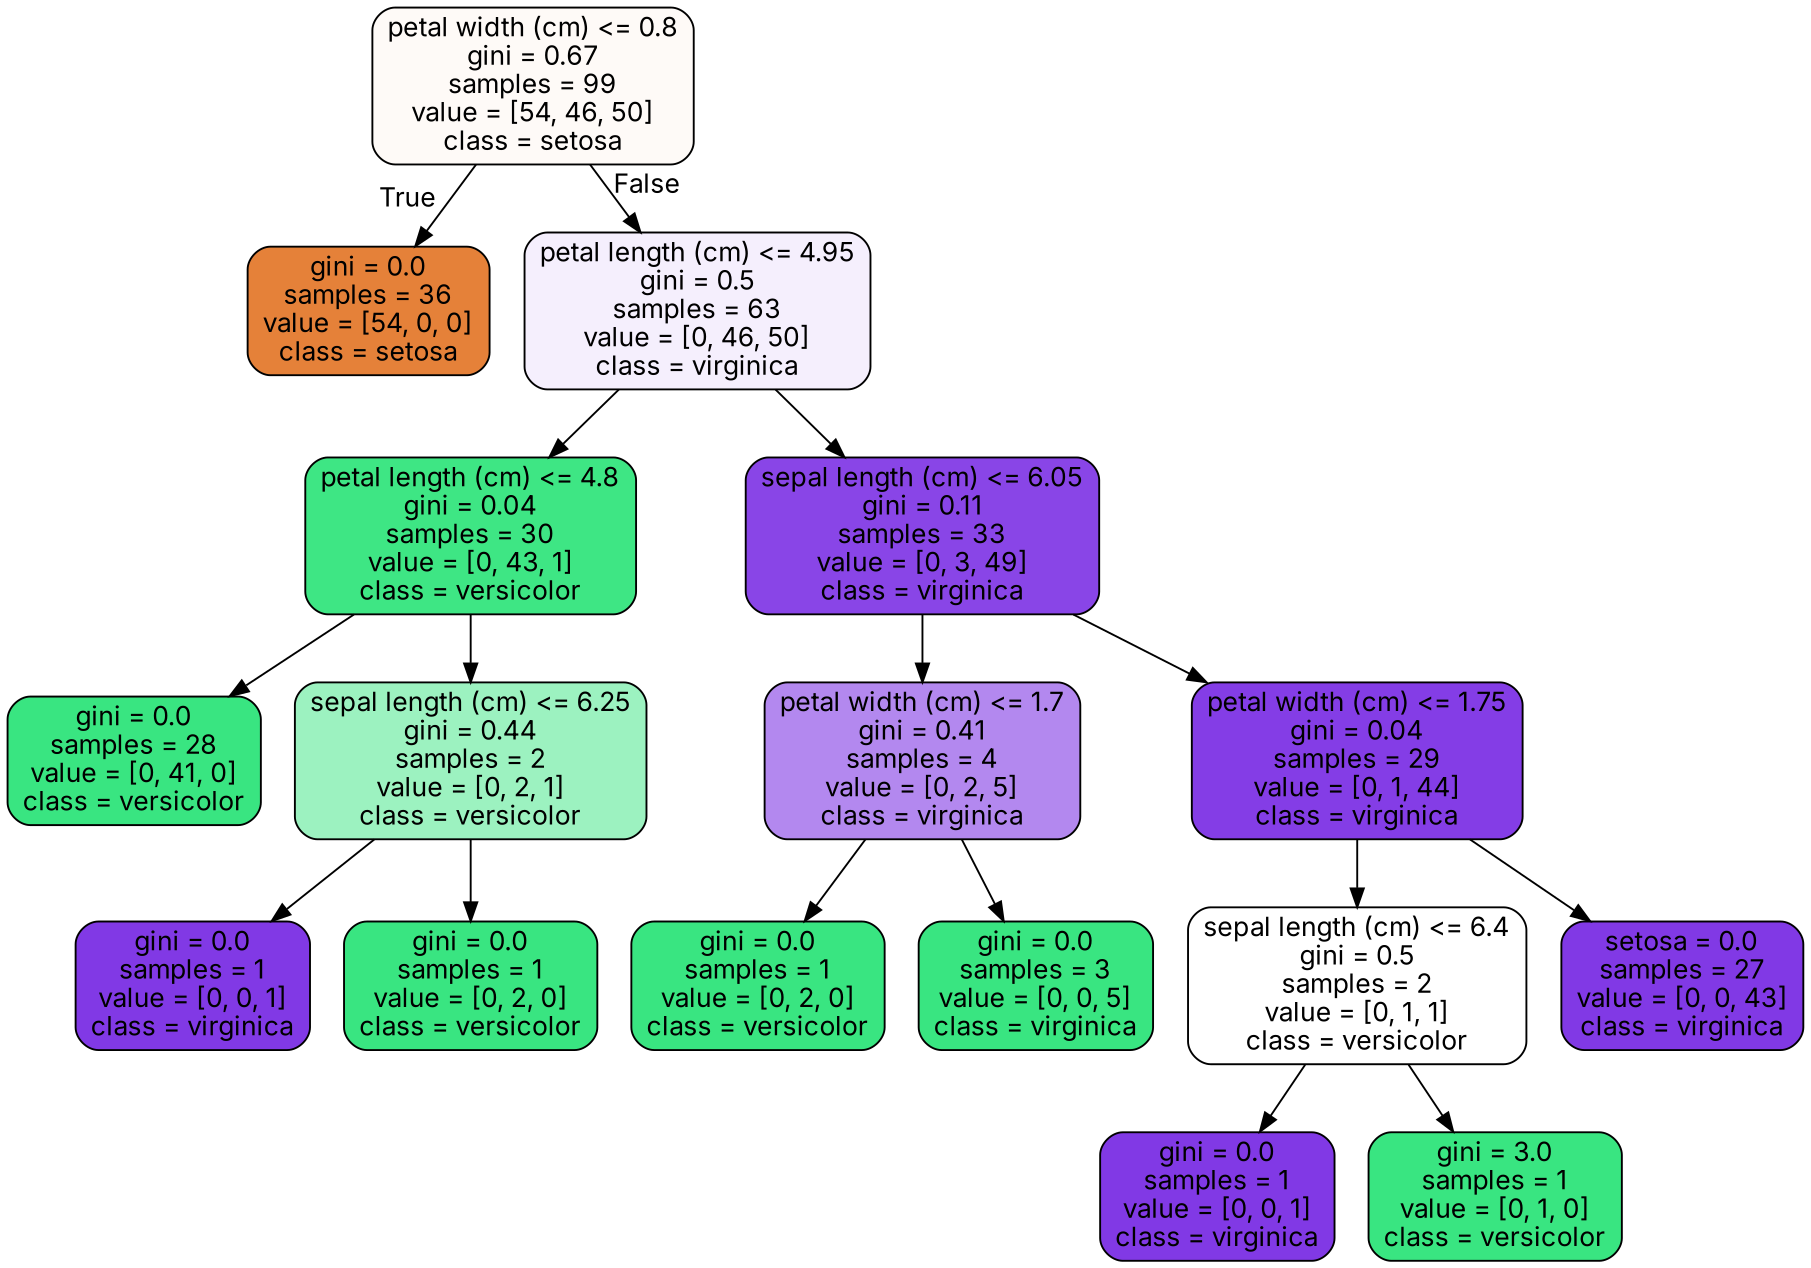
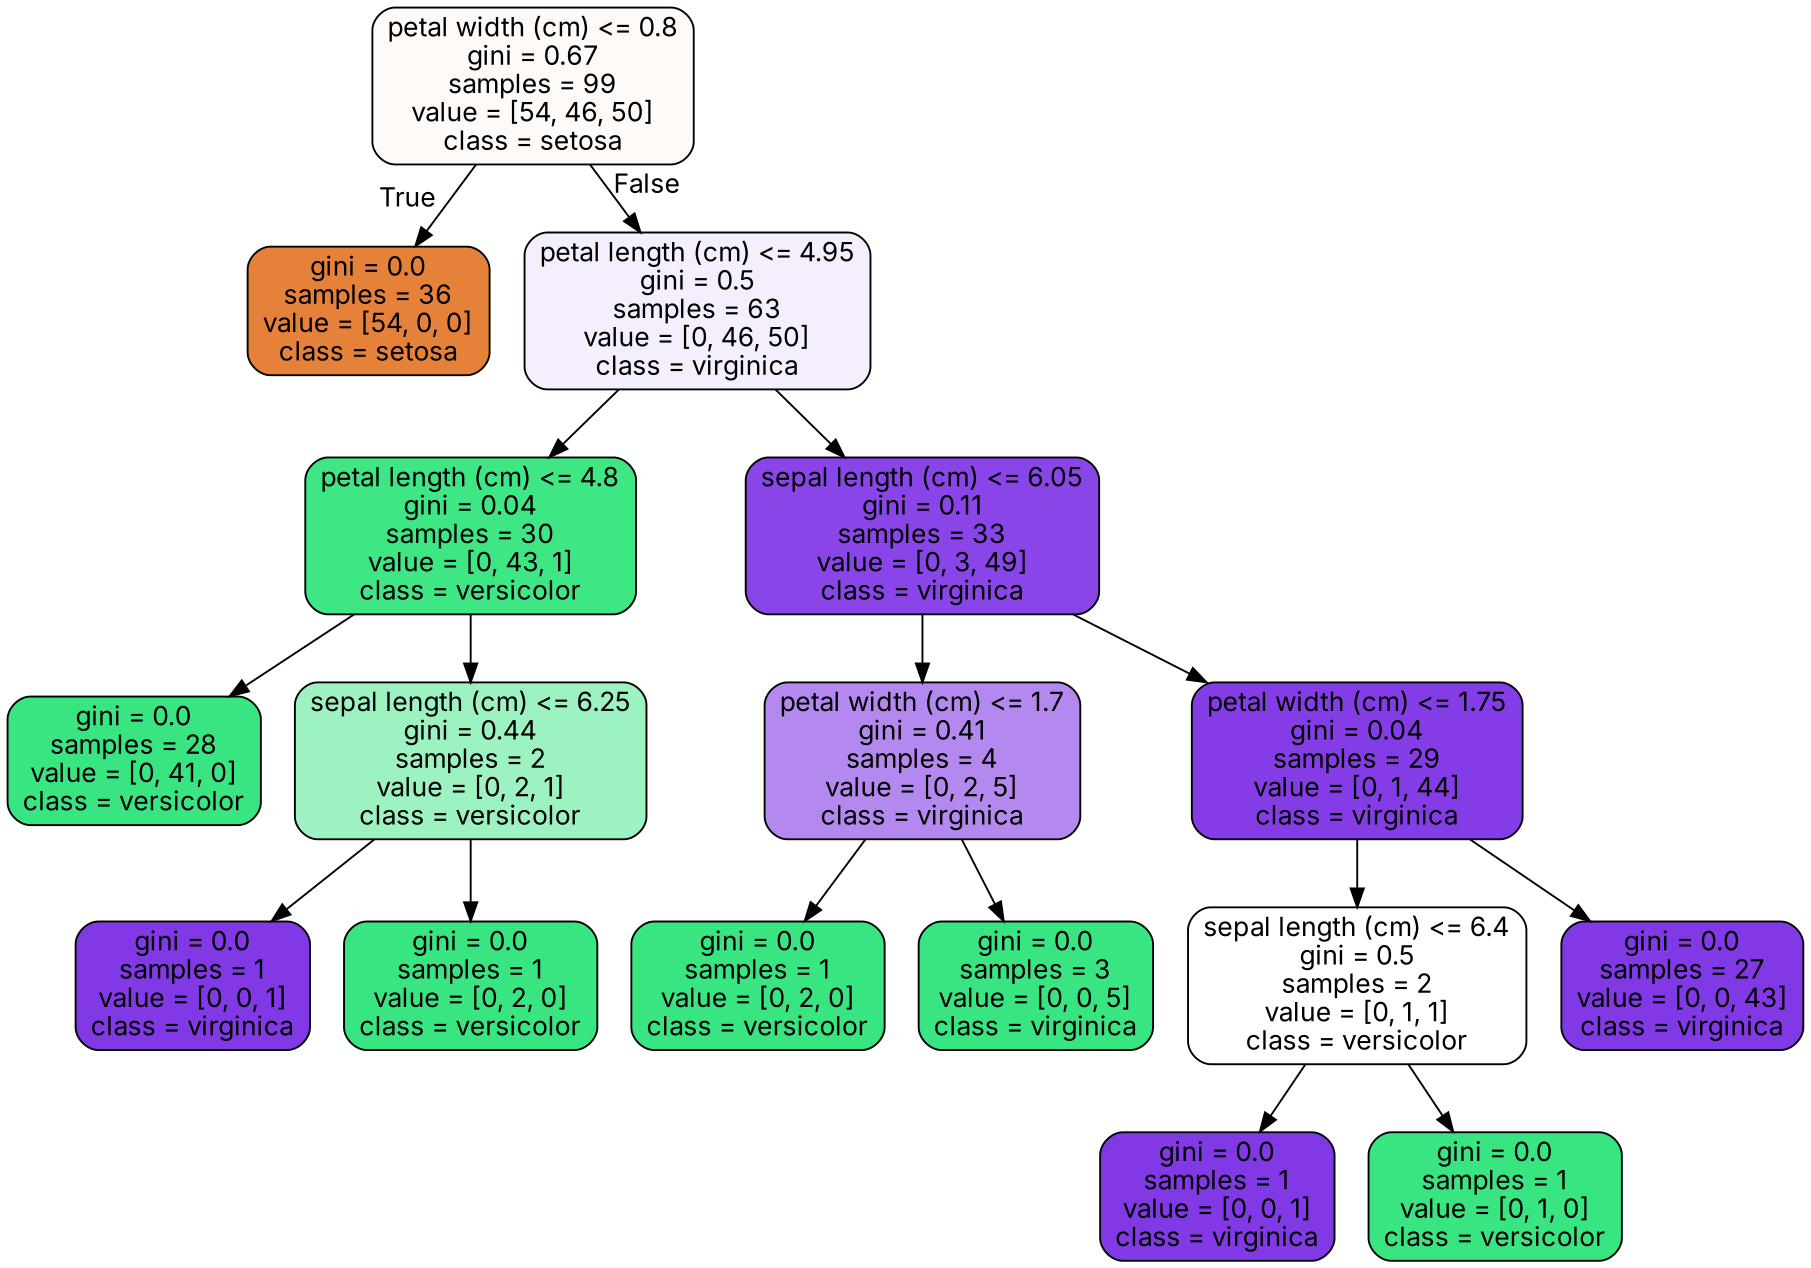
node "setosa = 0.0 samples = 27 value = [0, 0, 43] class = virginica": label "setosa = 0.0 samples = 27 value = [0, 0, 43] class = virginica" -> "gini = 0.0 samples = 27 value = [0, 0, 43] class = virginica"
node "gini = 3.0 samples = 1 value = [0, 1, 0] class = versicolor": label "gini = 3.0 samples = 1 value = [0, 1, 0] class = versicolor" -> "gini = 0.0 samples = 1 value = [0, 1, 0] class = versicolor"
